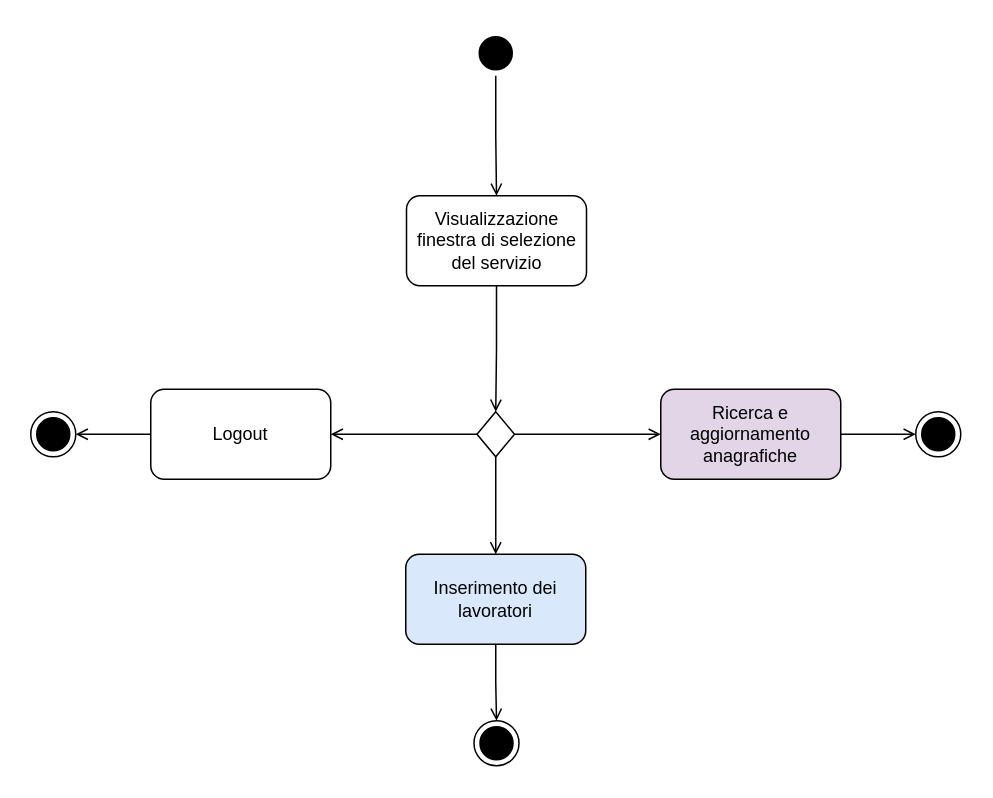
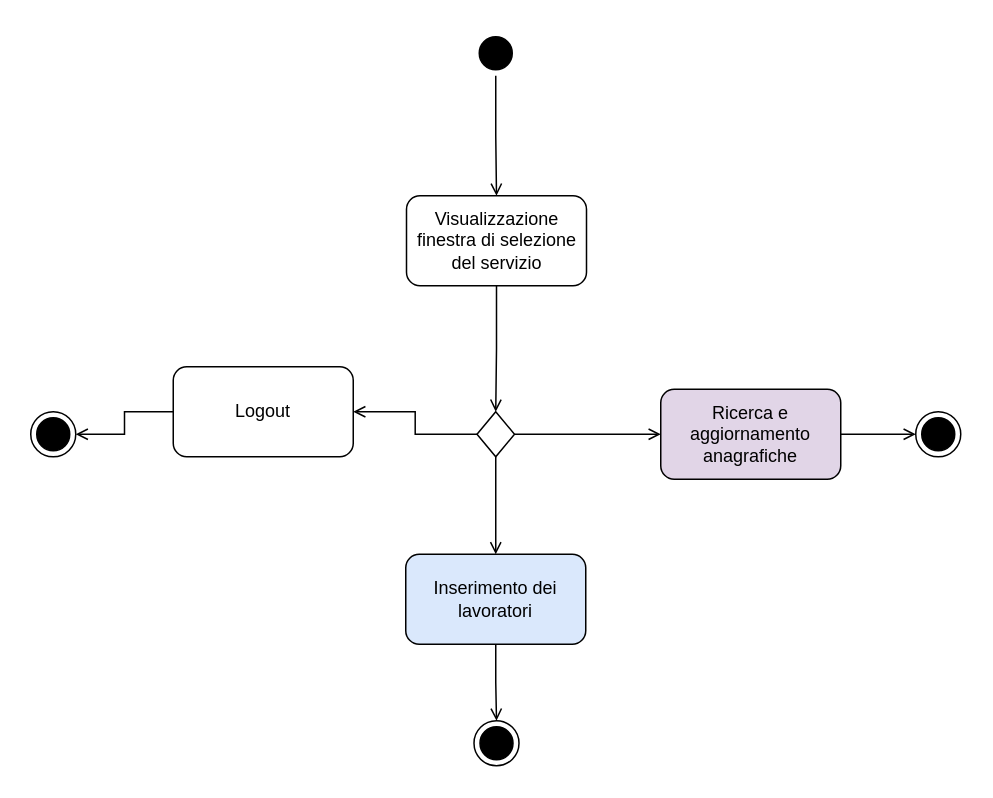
node "Logout": moved (241, 434) -> (263, 412)
